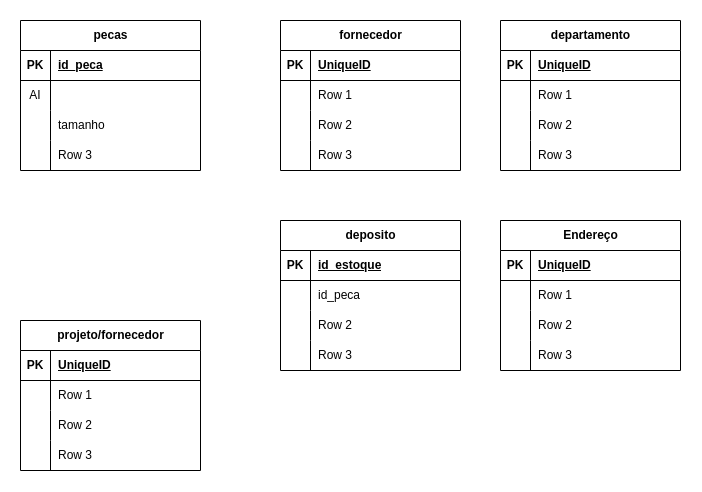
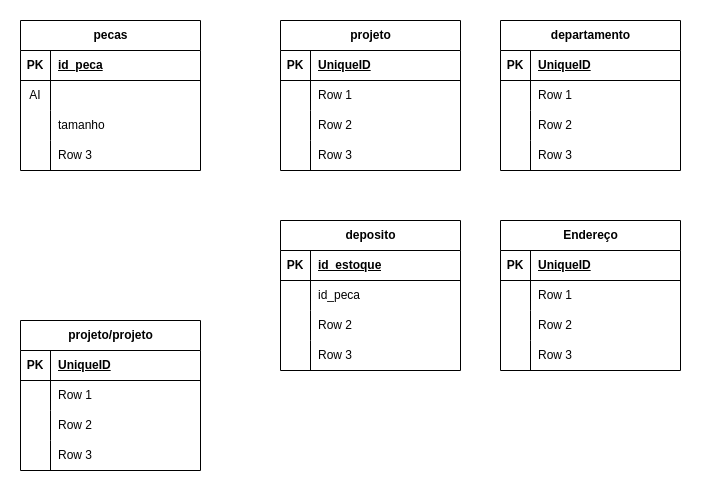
node "fornecedor": label "fornecedor" -> "projeto"
node "projeto/fornecedor": label "projeto/fornecedor" -> "projeto/projeto"
